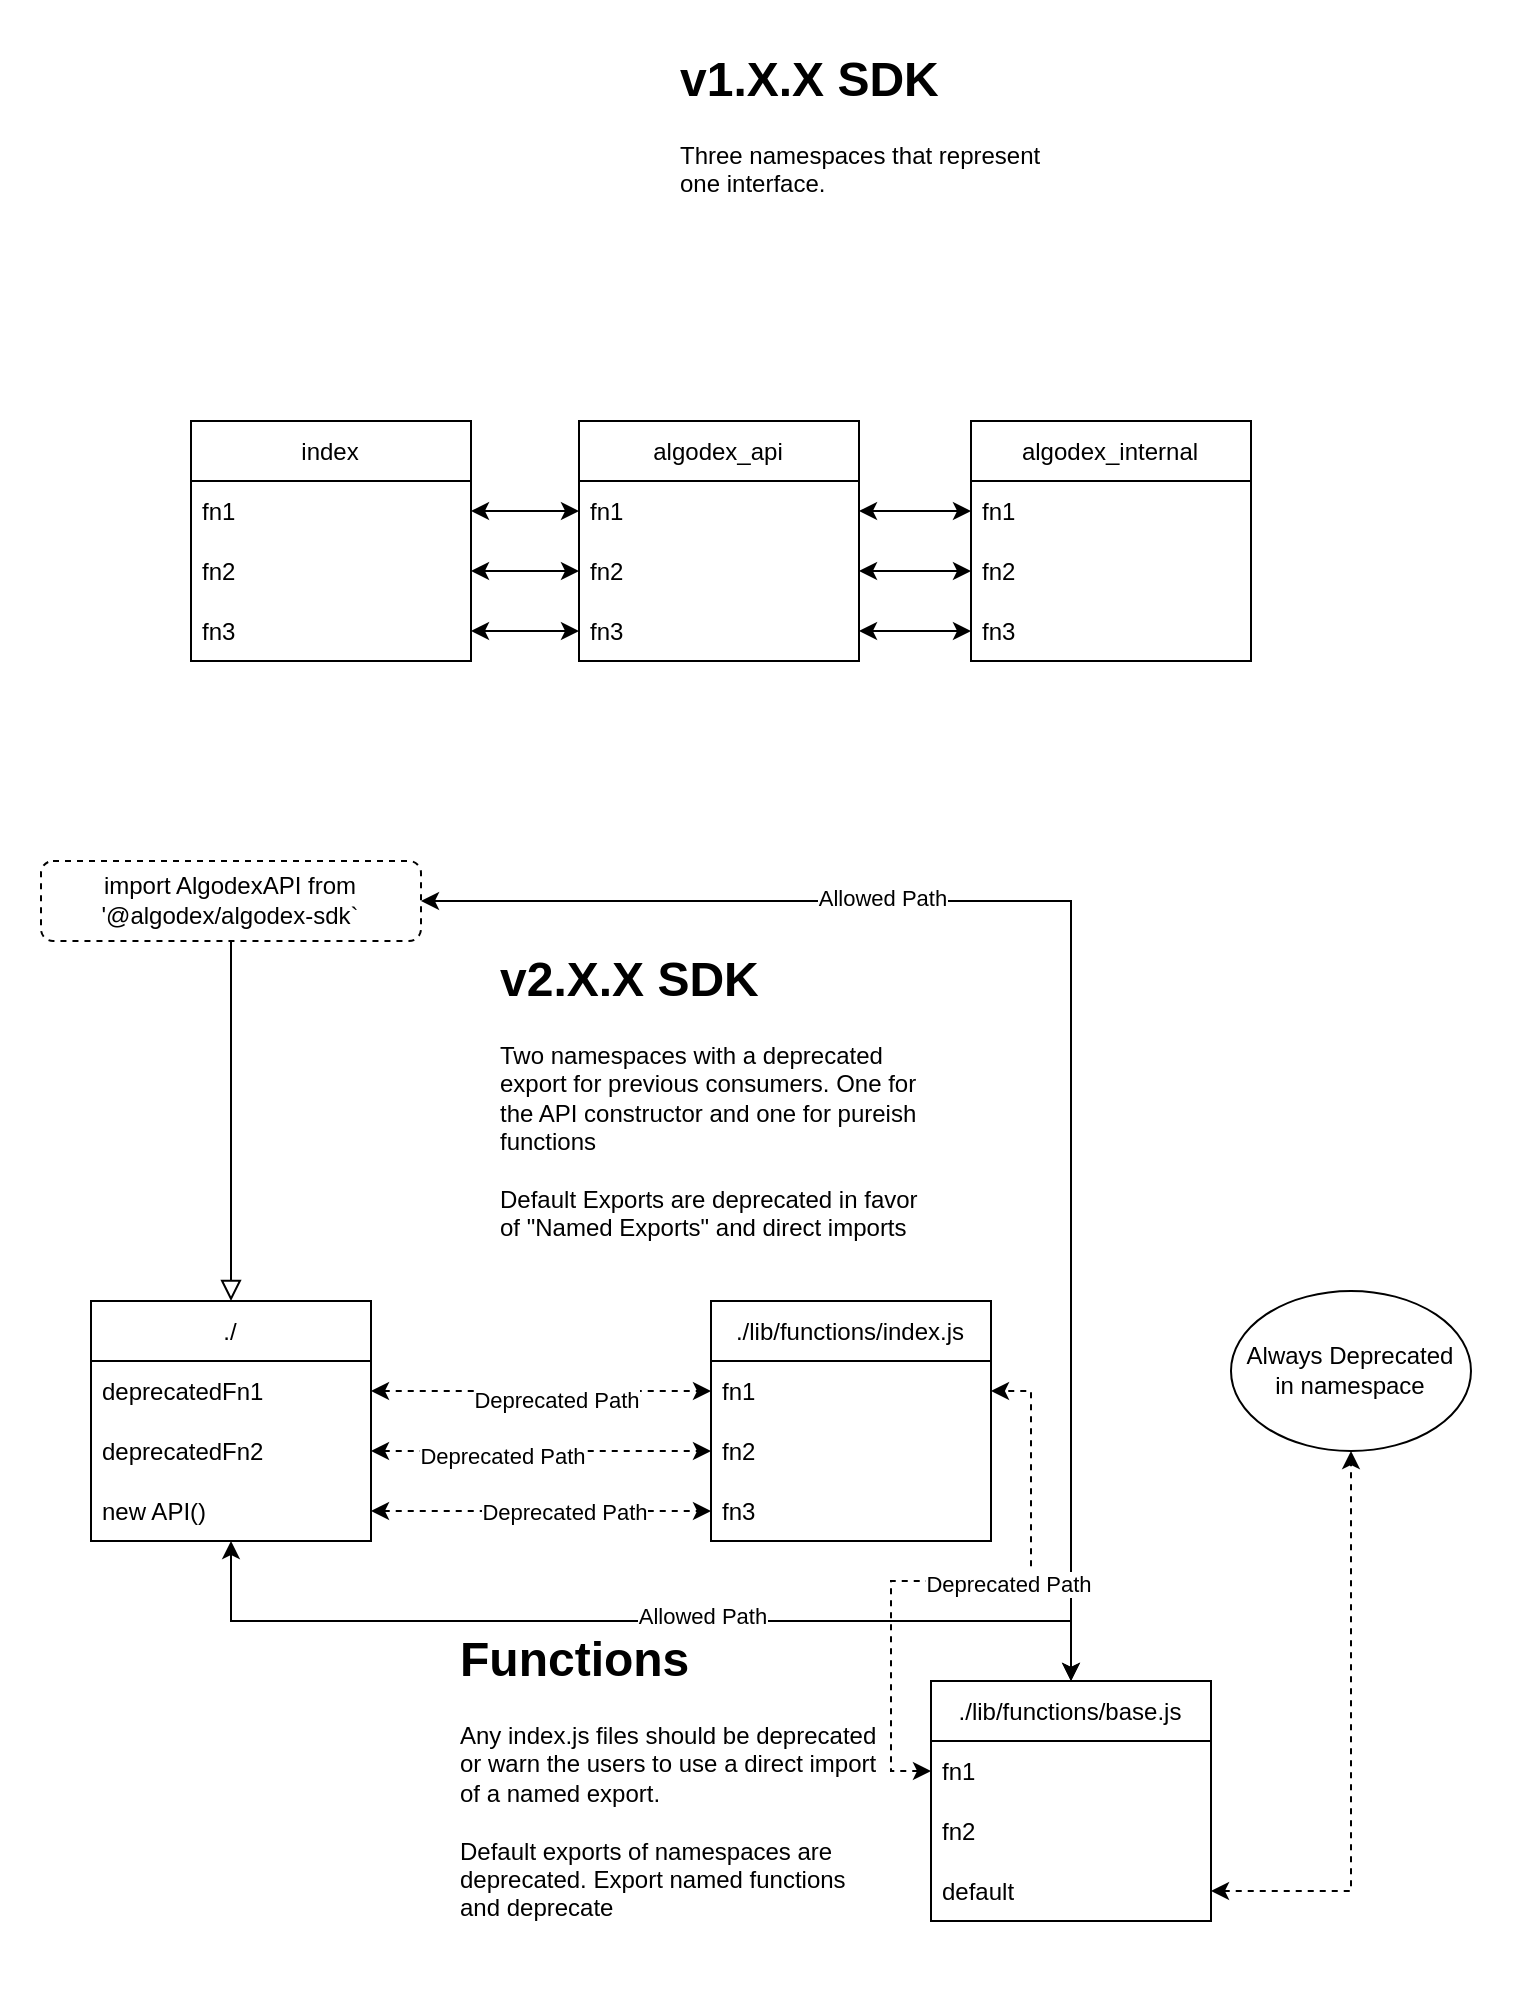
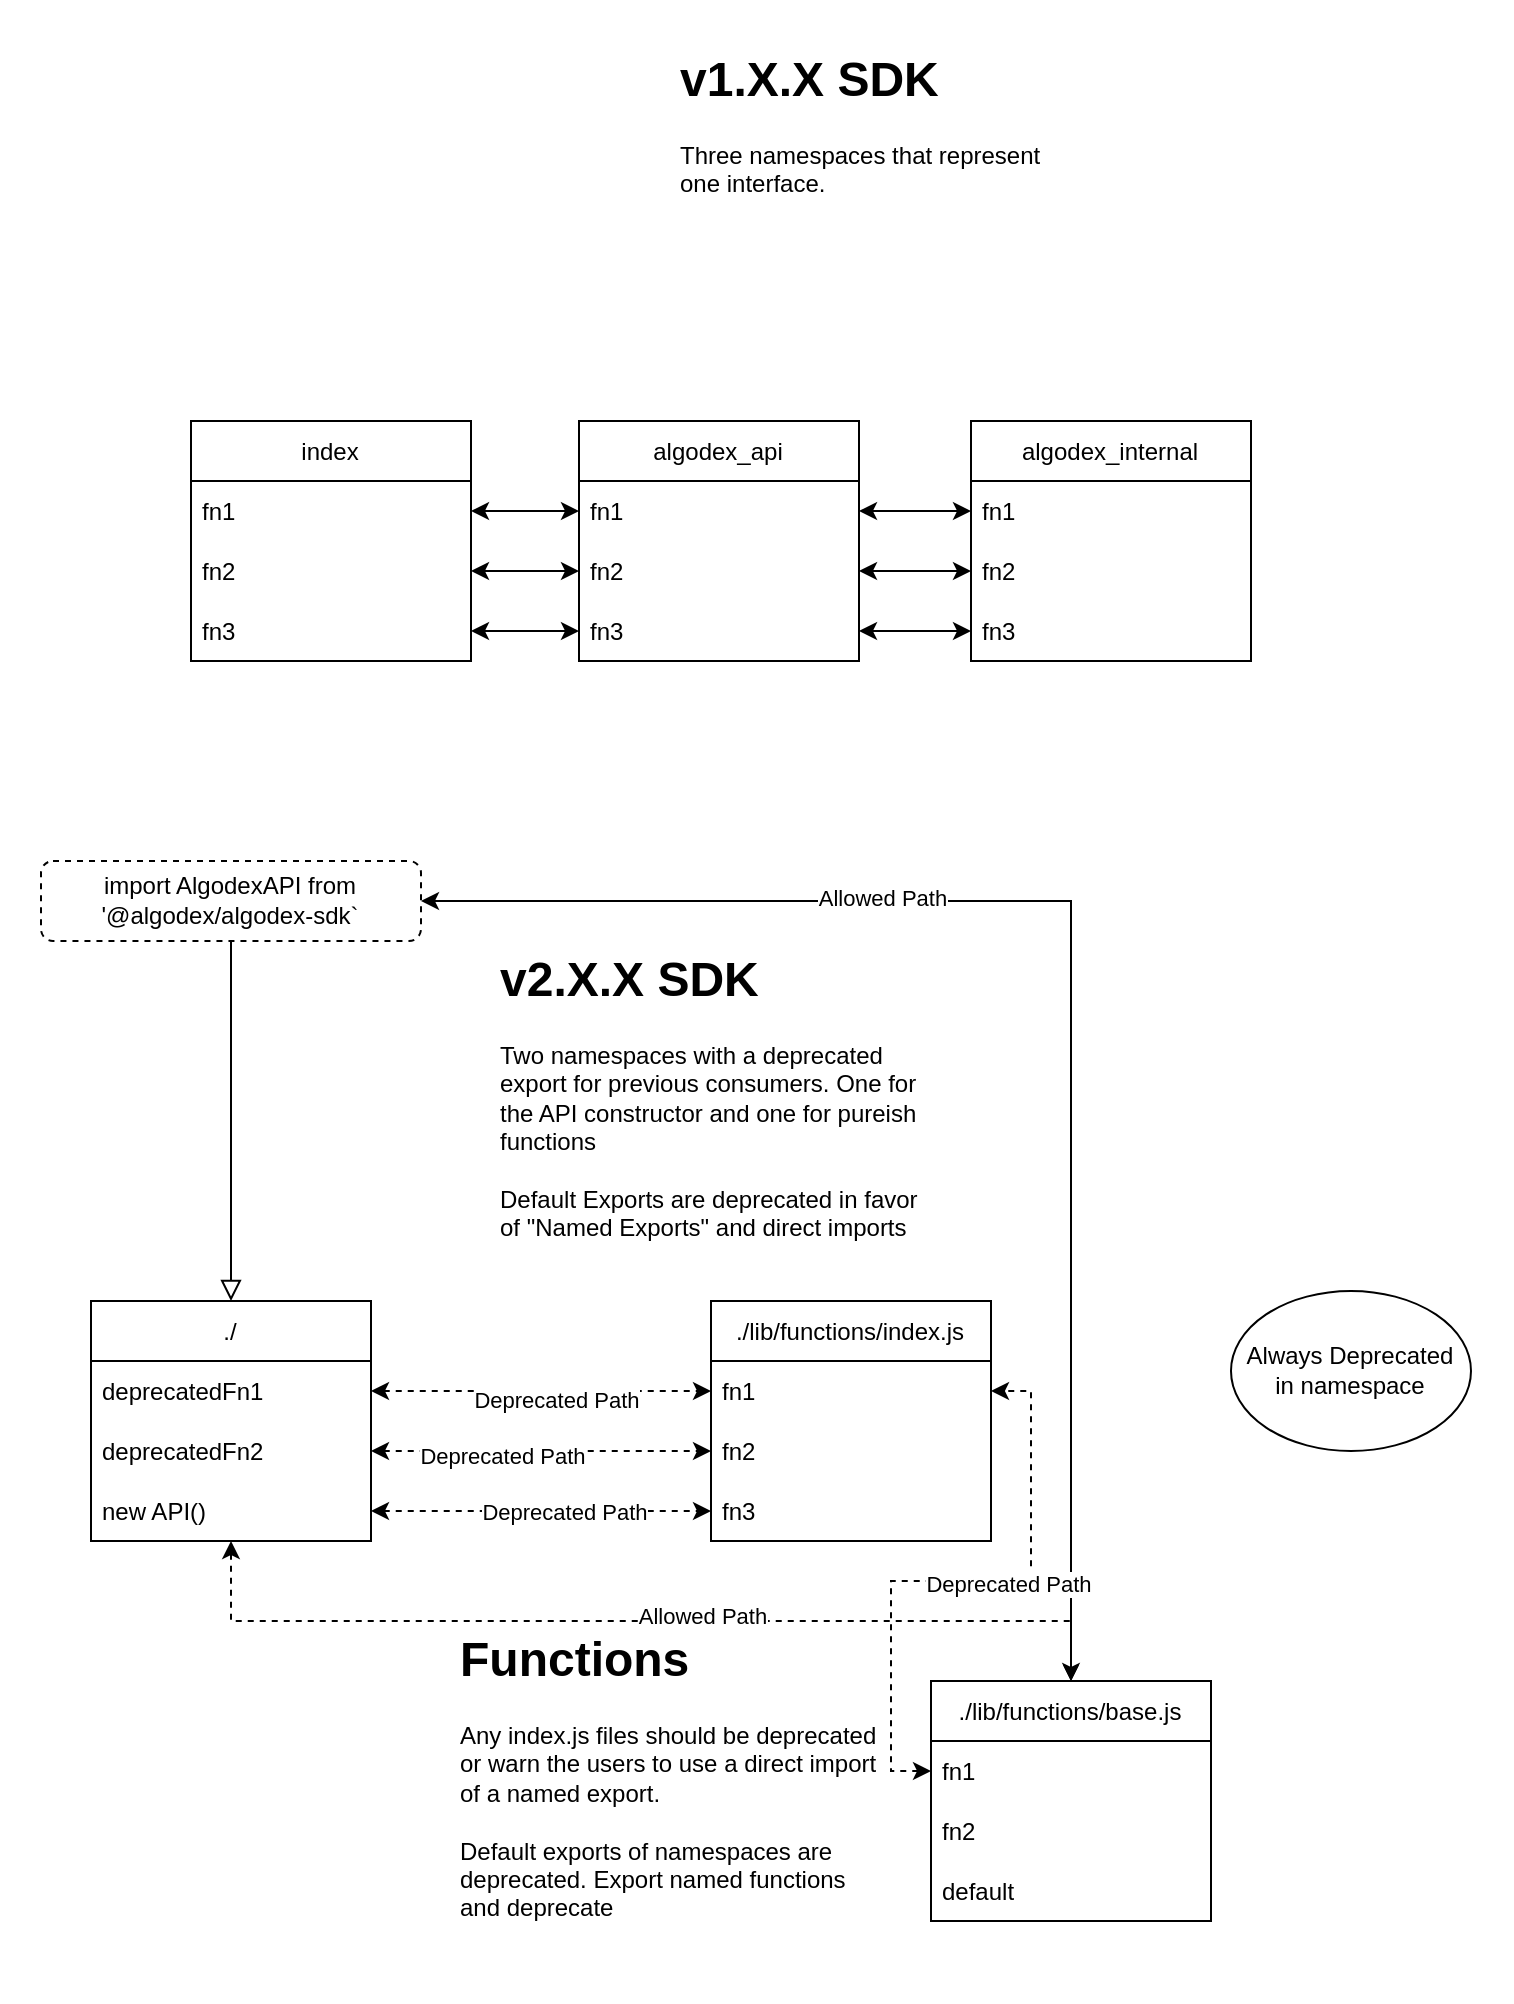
edge "import AlgodexAPI from '@algodex/algodex-sdk`" -- "./lib/functions/base.js": arrowhead classic -> open
edge "new API()" -- "./lib/functions/base.js": style solid -> dashed
edge "Always Deprecated in namespace" -- "default": removed
